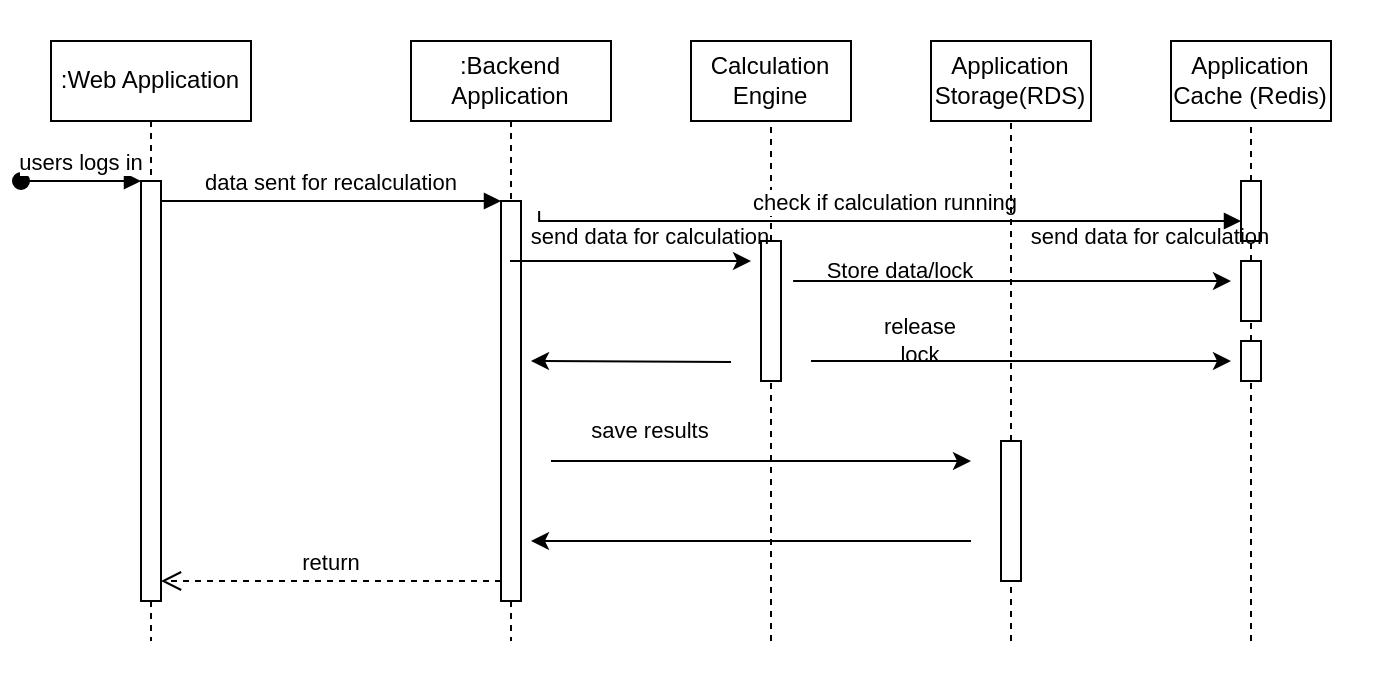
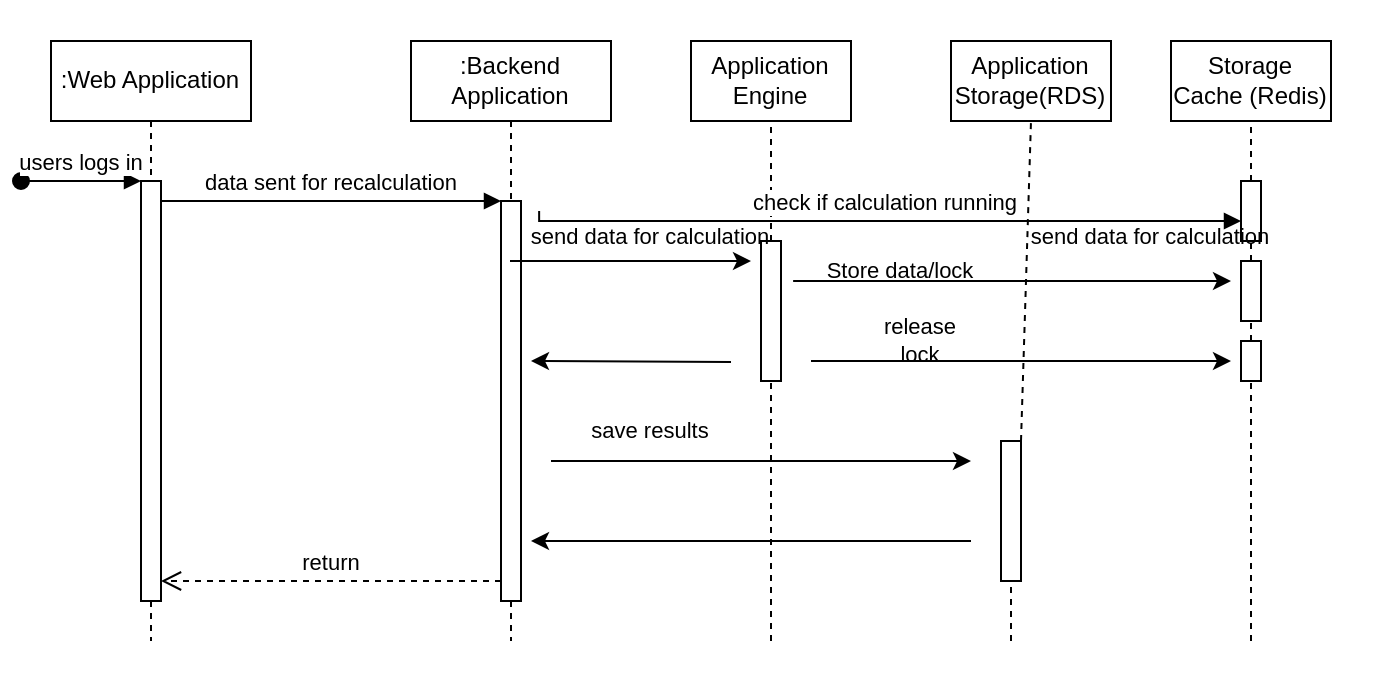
node "Calculation Engine": label "Calculation Engine" -> "Application Engine"
node "Application Storage(RDS)": moved (1011, 81) -> (1031, 81)
node "Application Cache (Redis)": label "Application Cache (Redis)" -> "Storage Cache (Redis)"
